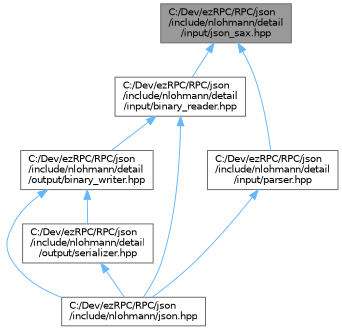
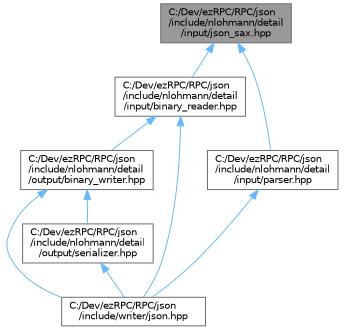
node "C:/Dev/ezRPC/RPC/json /include/nlohmann/json.hpp": label "C:/Dev/ezRPC/RPC/json /include/nlohmann/json.hpp" -> "C:/Dev/ezRPC/RPC/json /include/writer/json.hpp"
